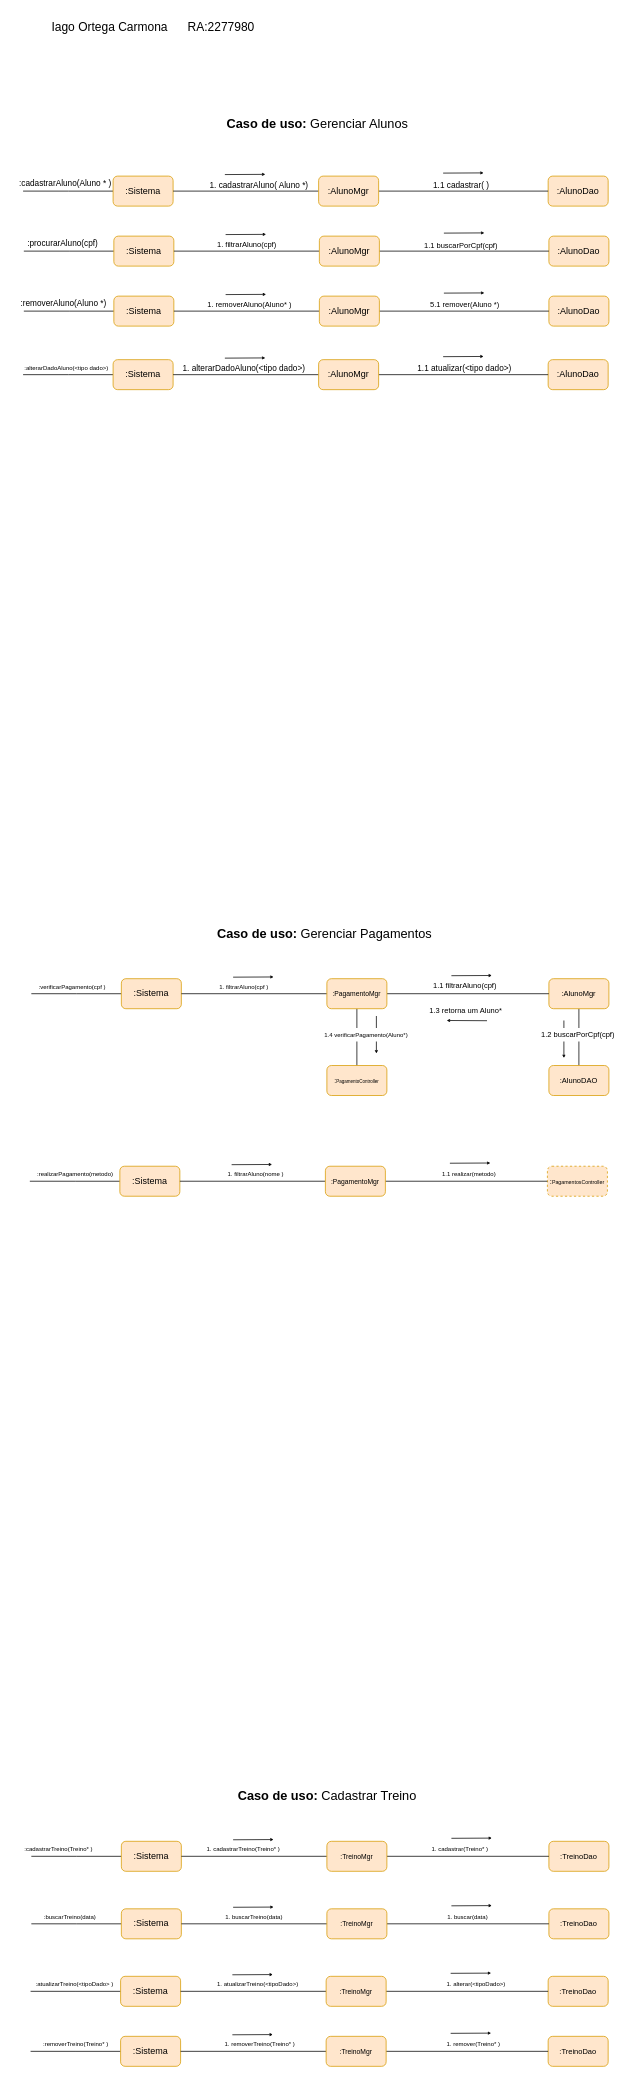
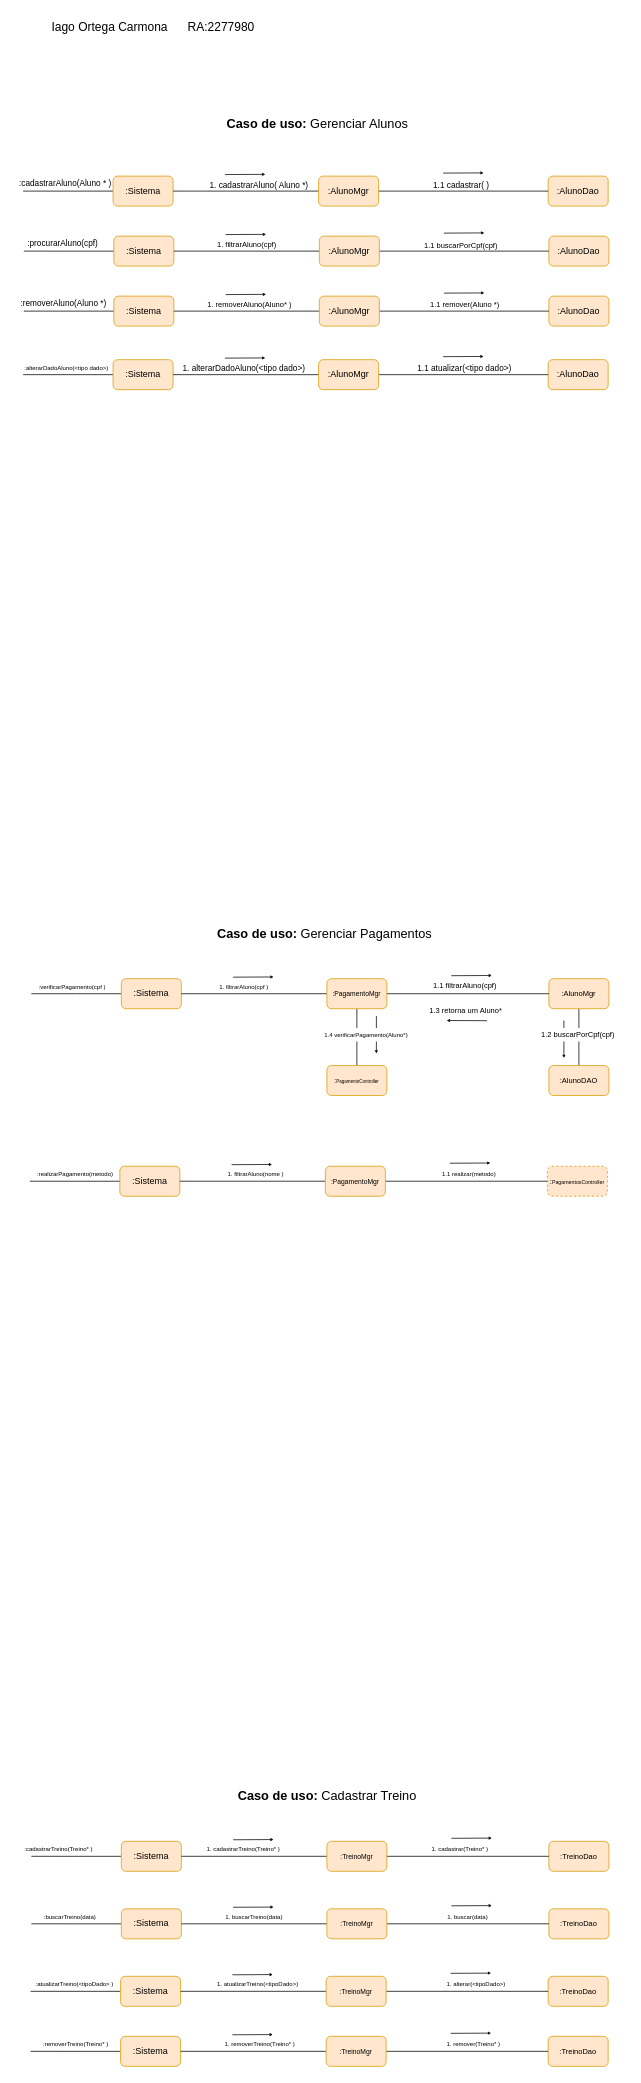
node "5.1 remover(Aluno *)": label "5.1 remover(Aluno *)" -> "1.1 remover(Aluno *)"
